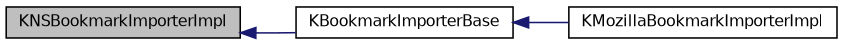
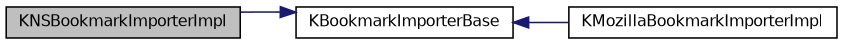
edge "KBookmarkImporterBase" -> "KNSBookmarkImporterImpl": reversed
